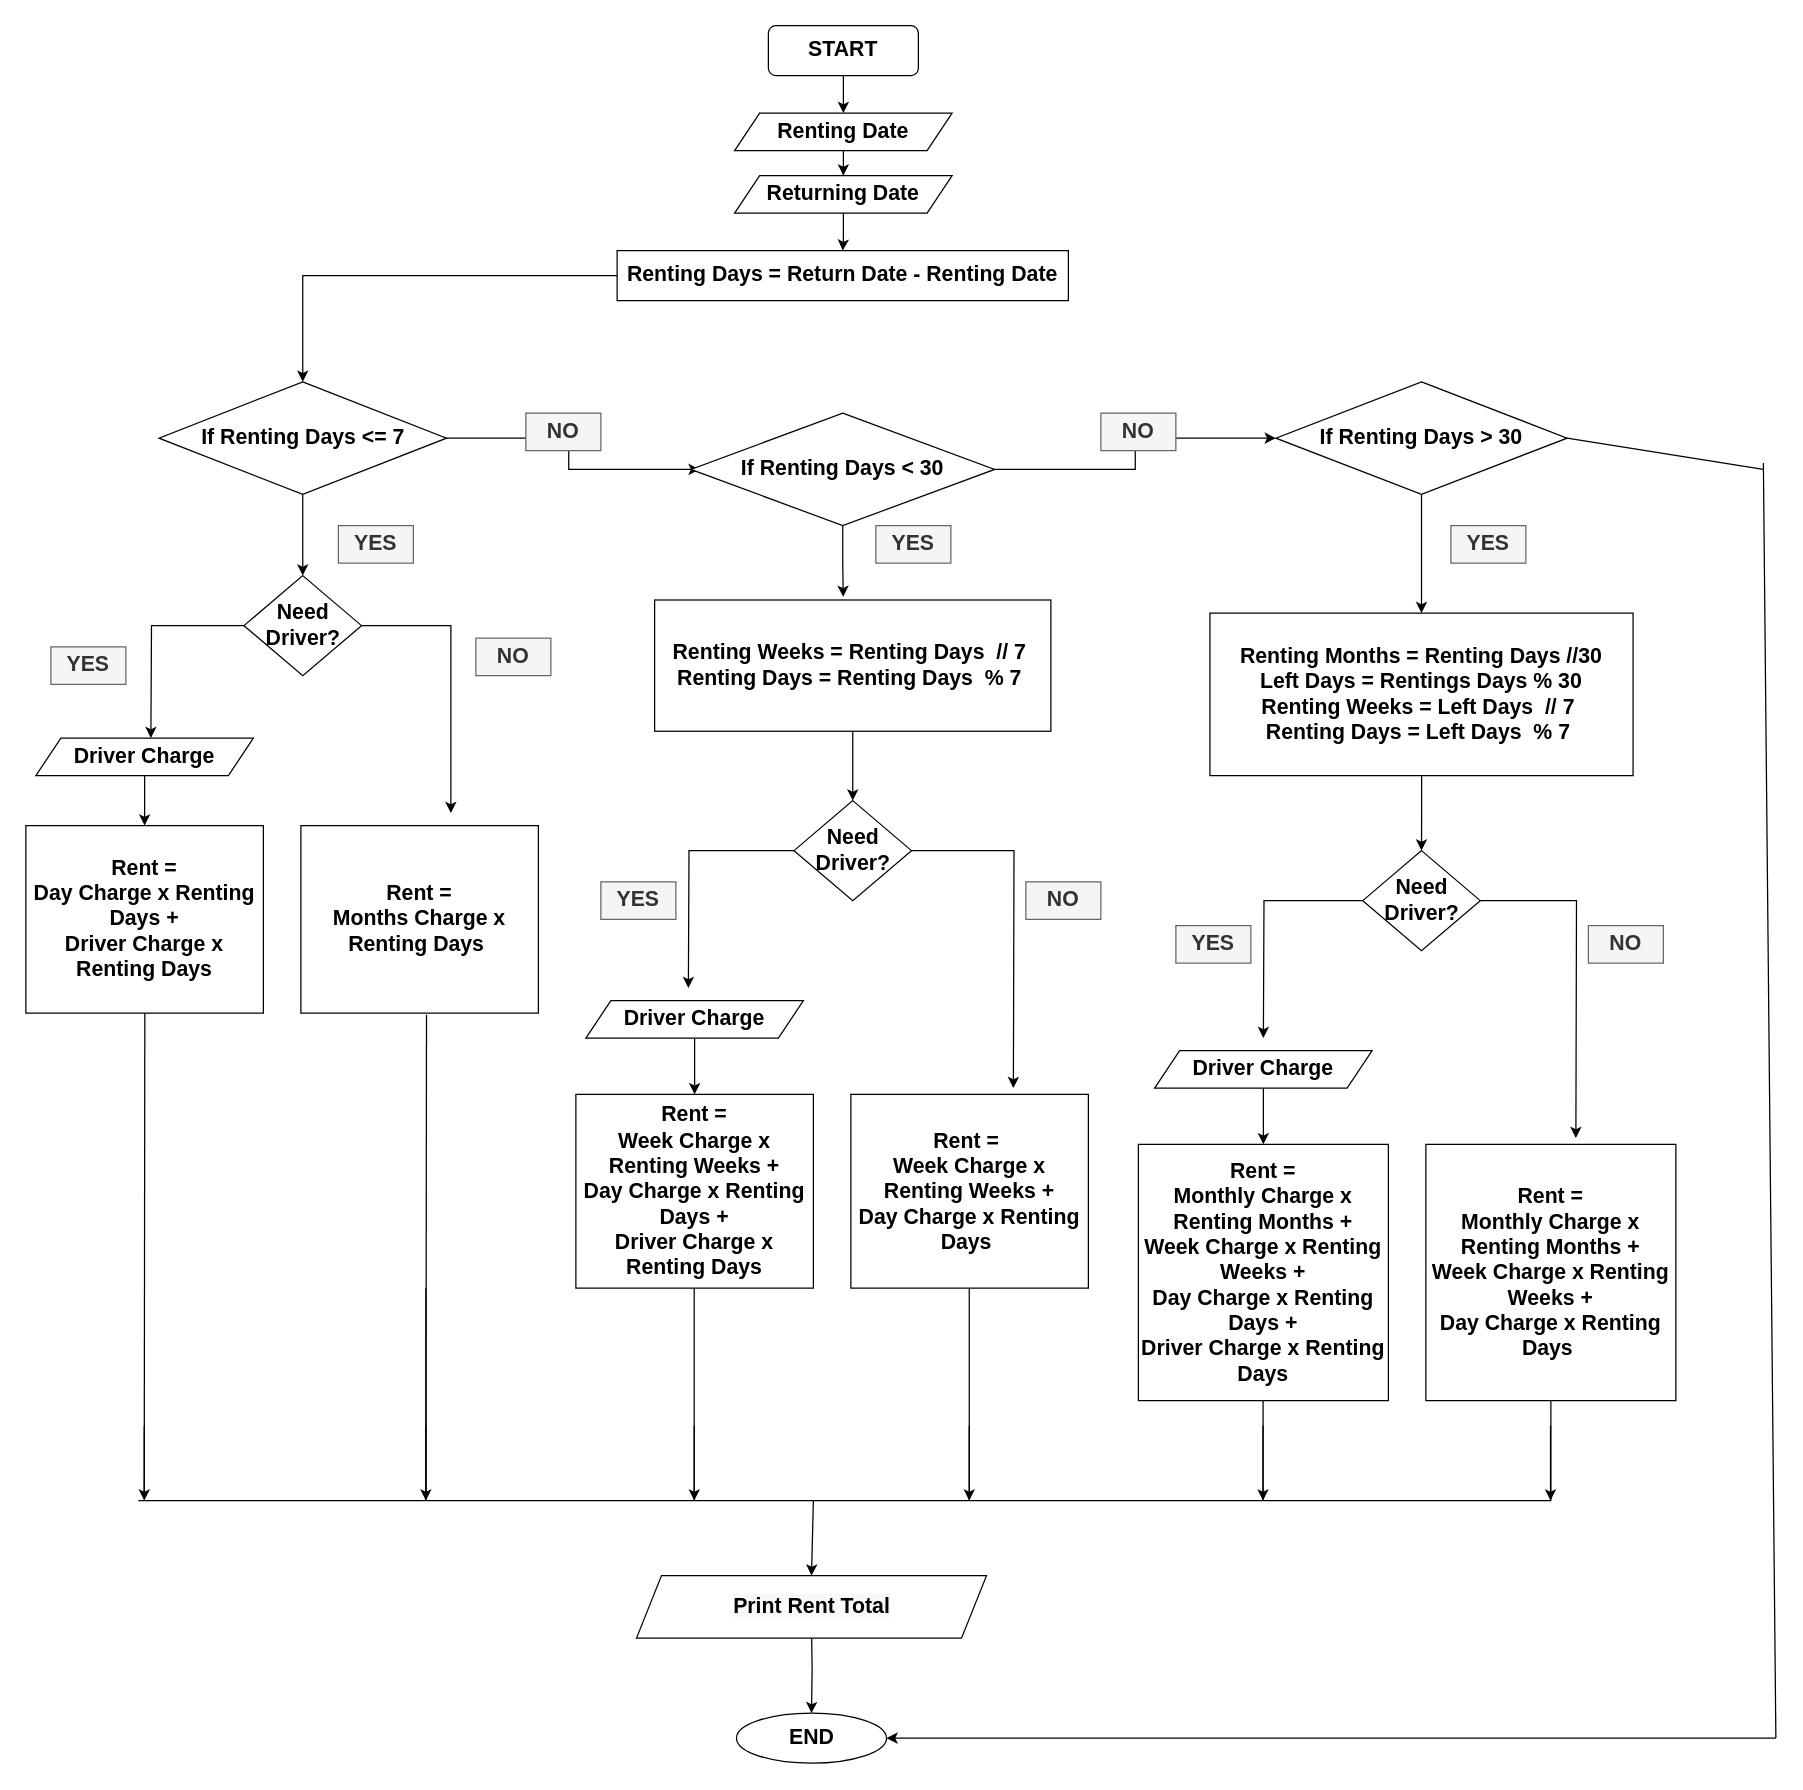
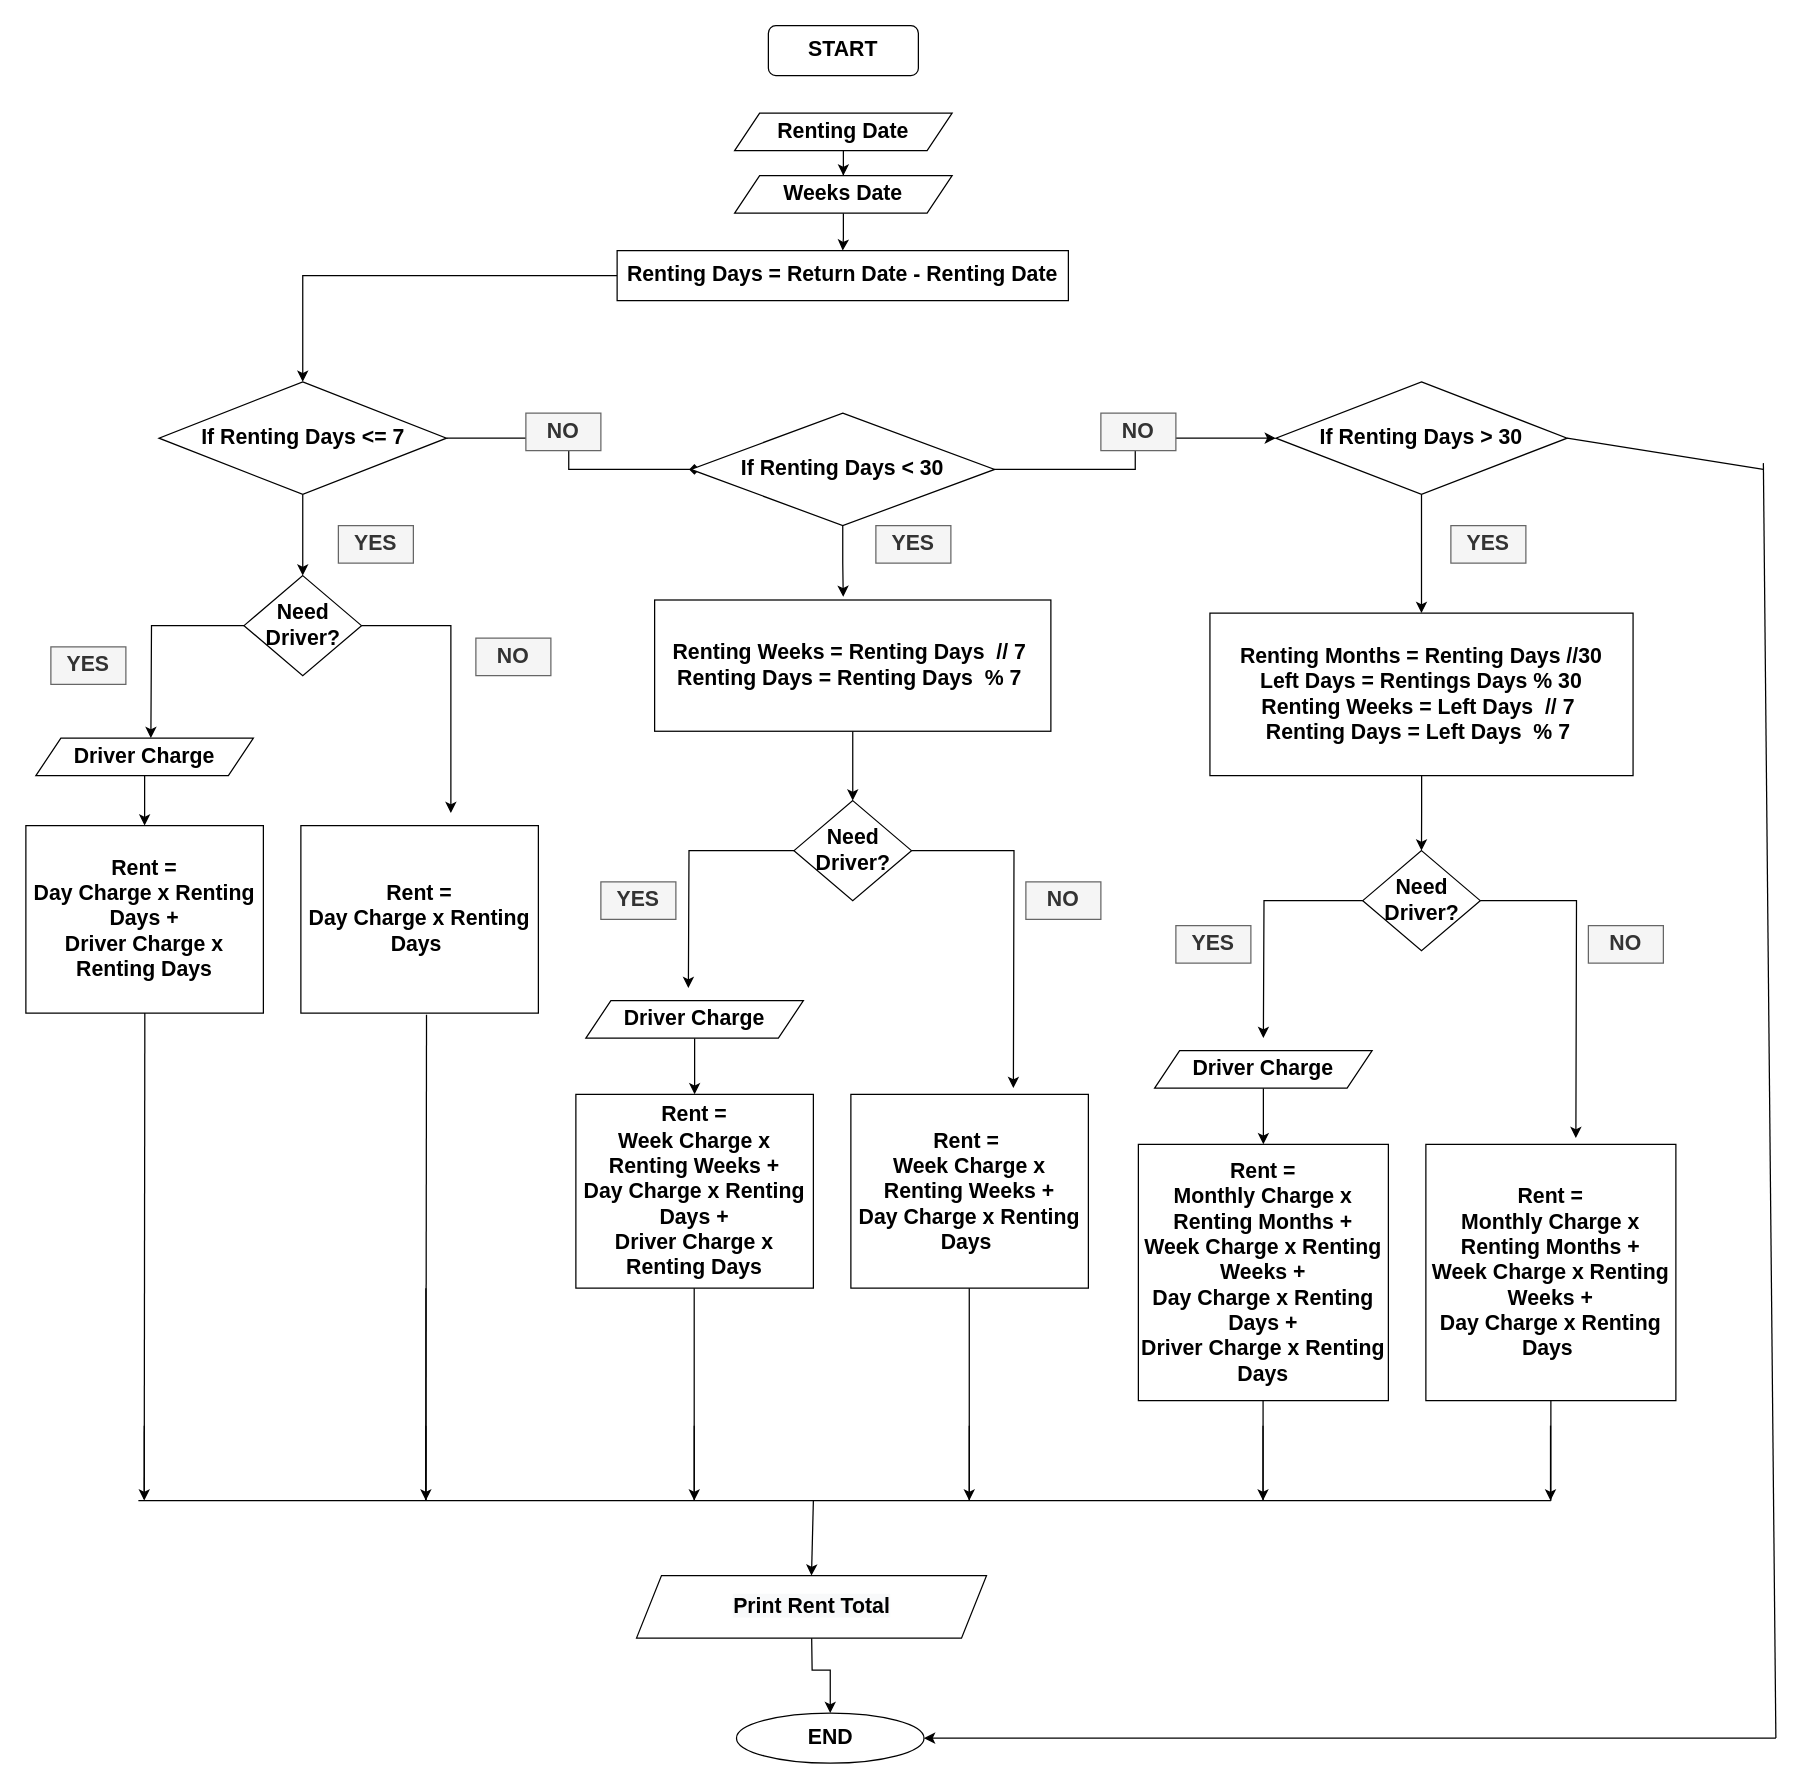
edge "START" -> "Renting Date": removed
node "Returning Date": label "Returning Date" -> "Weeks Date"
edge "If Renting Days <= 7" -> "If Renting Days < 30": arrowhead classic -> diamond
node "Rent = Months Charge x Renting Days": label "Rent = Months Charge x Renting Days" -> "Rent = Day Charge x Renting Days"
node "END": size 150x50 -> 188x50
